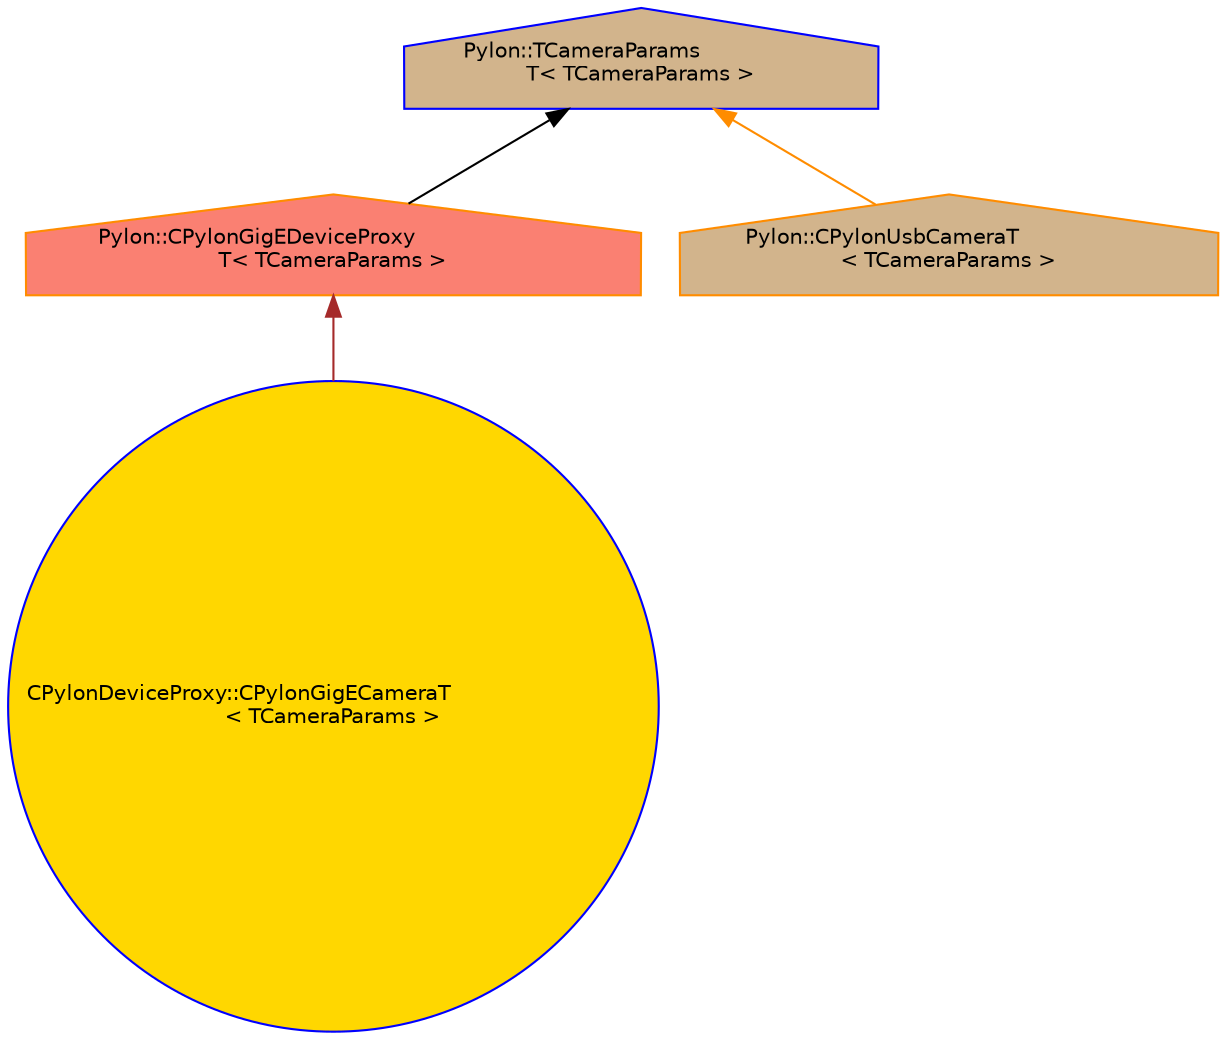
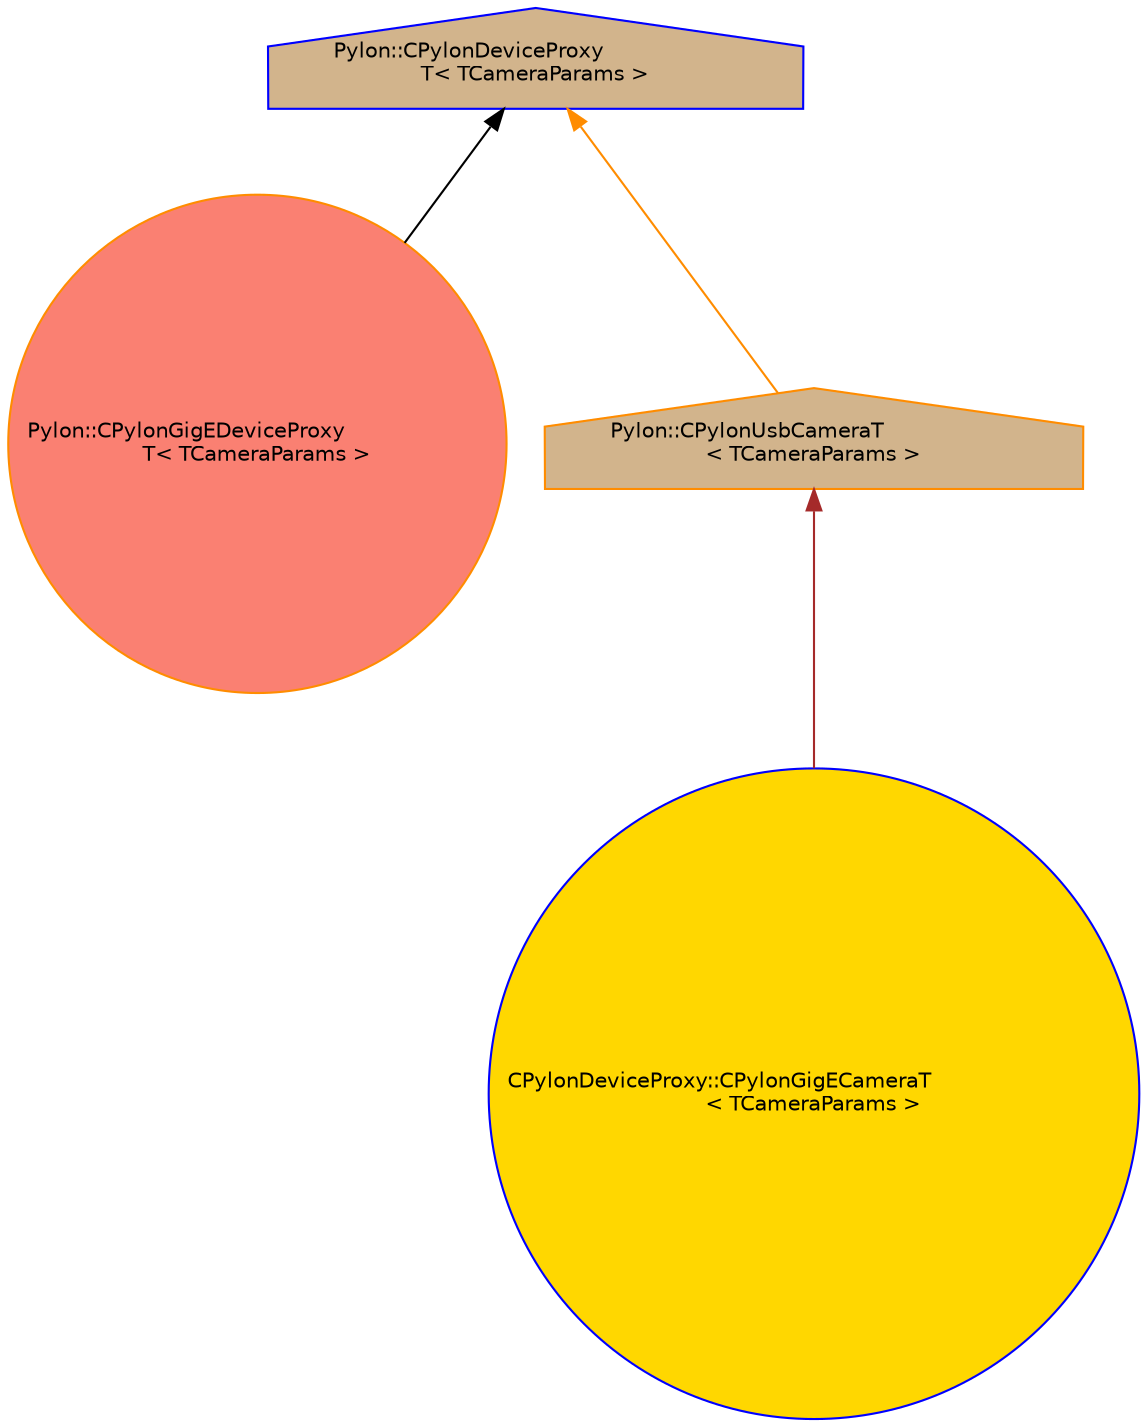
node "Pylon::TCameraParams T< TCameraParams >": label "Pylon::TCameraParams T< TCameraParams >" -> "Pylon::CPylonDeviceProxy T< TCameraParams >"
node "Pylon::CPylonGigEDeviceProxy T< TCameraParams >": shape house -> circle
edge "CPylonDeviceProxy::CPylonGigECameraT < TCameraParams >" -> "Pylon::CPylonGigEDeviceProxy T< TCameraParams >": now "CPylonDeviceProxy::CPylonGigECameraT < TCameraParams >" -> "Pylon::CPylonUsbCameraT < TCameraParams >"
